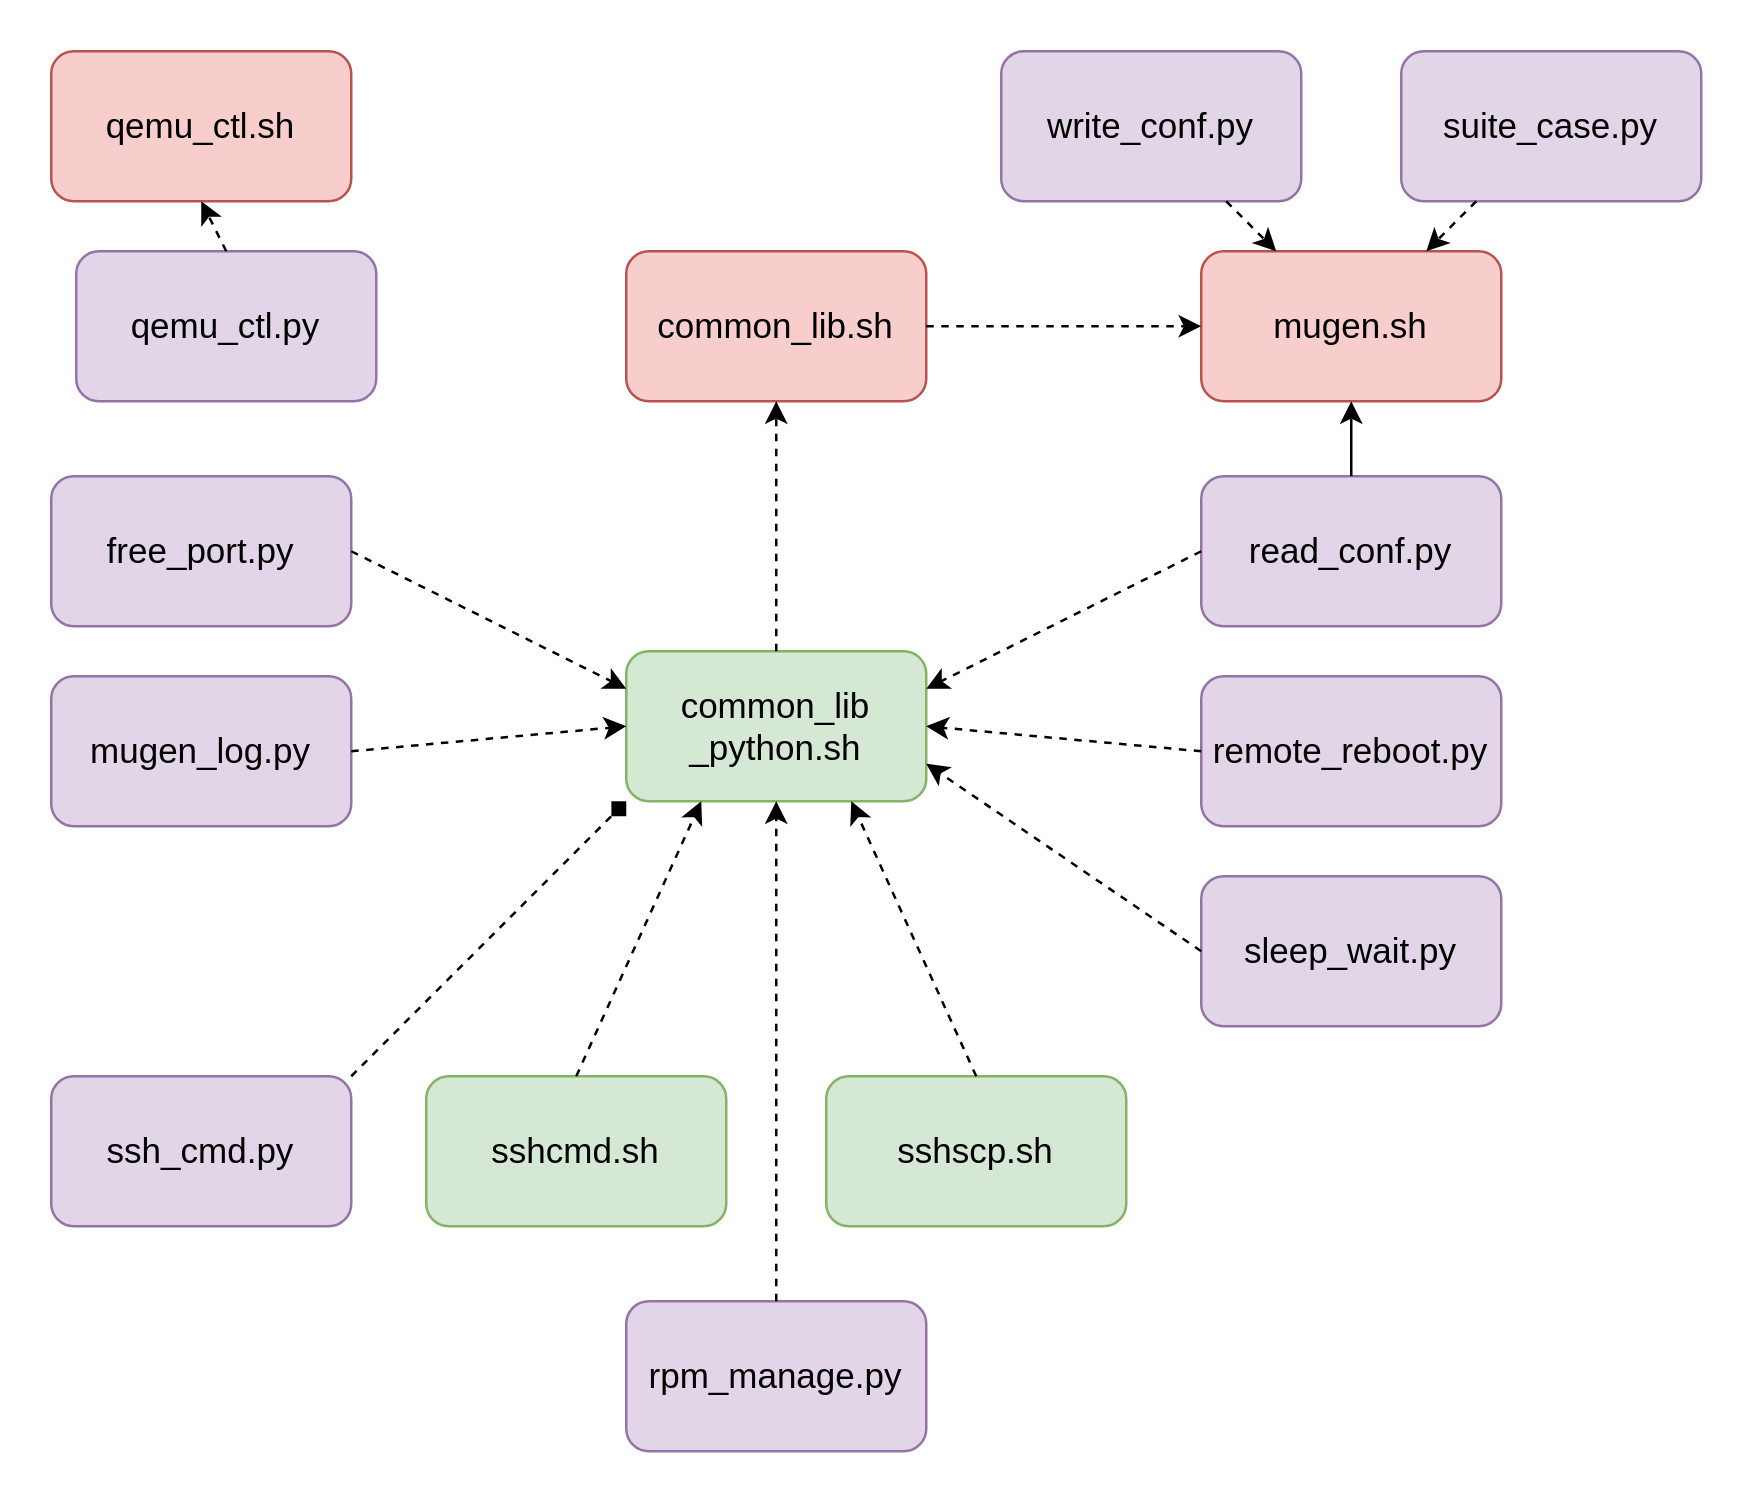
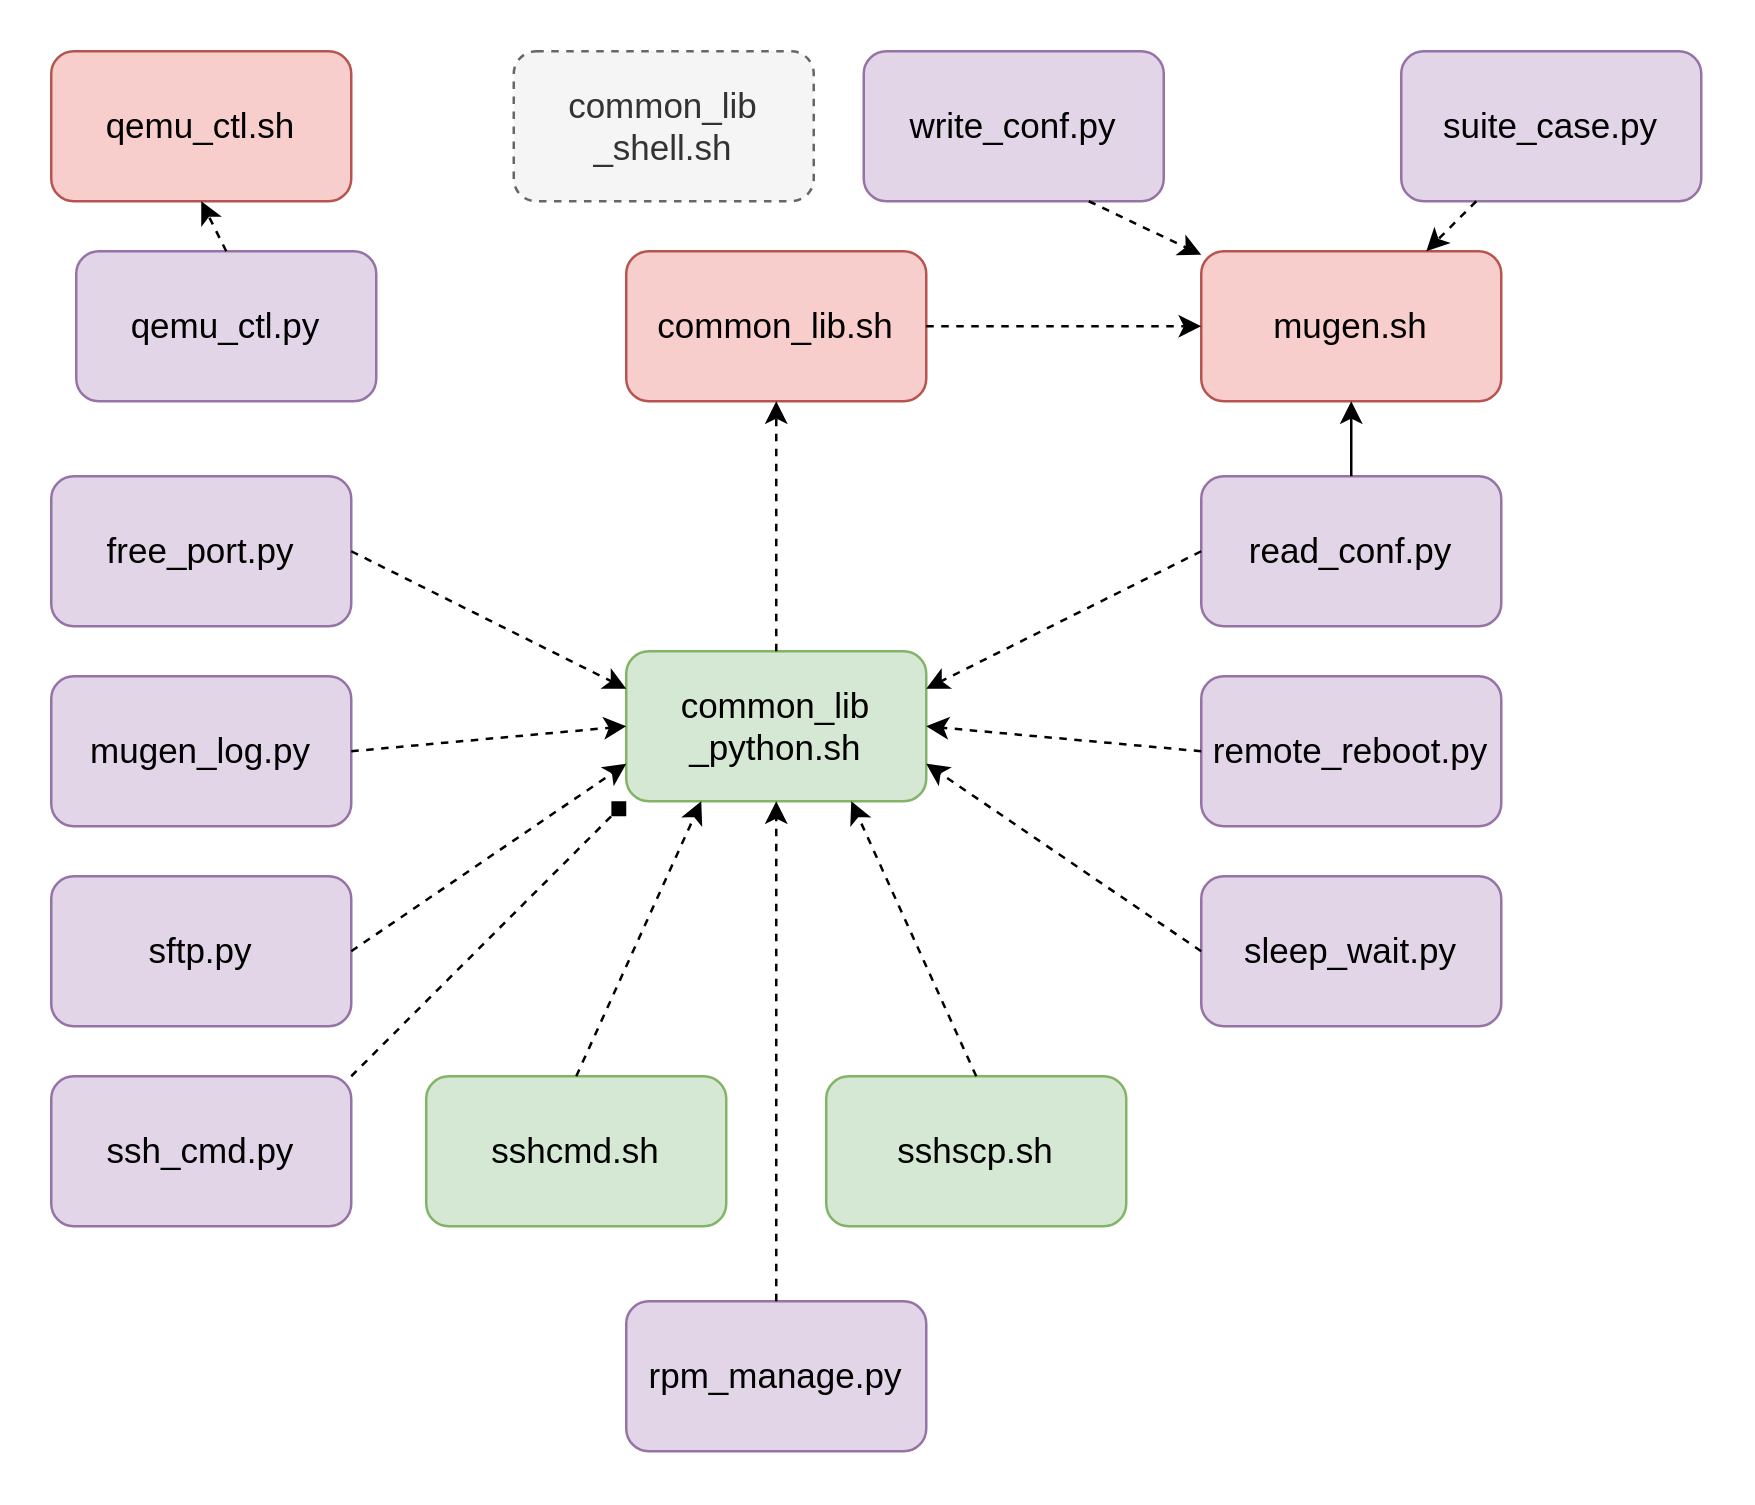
node "common_lib _shell.sh": added
node "write_conf.py": moved (1151, 126) -> (1014, 126)
edge "sftp.py" -> "common_lib _python.sh": added
node "sftp.py": added
